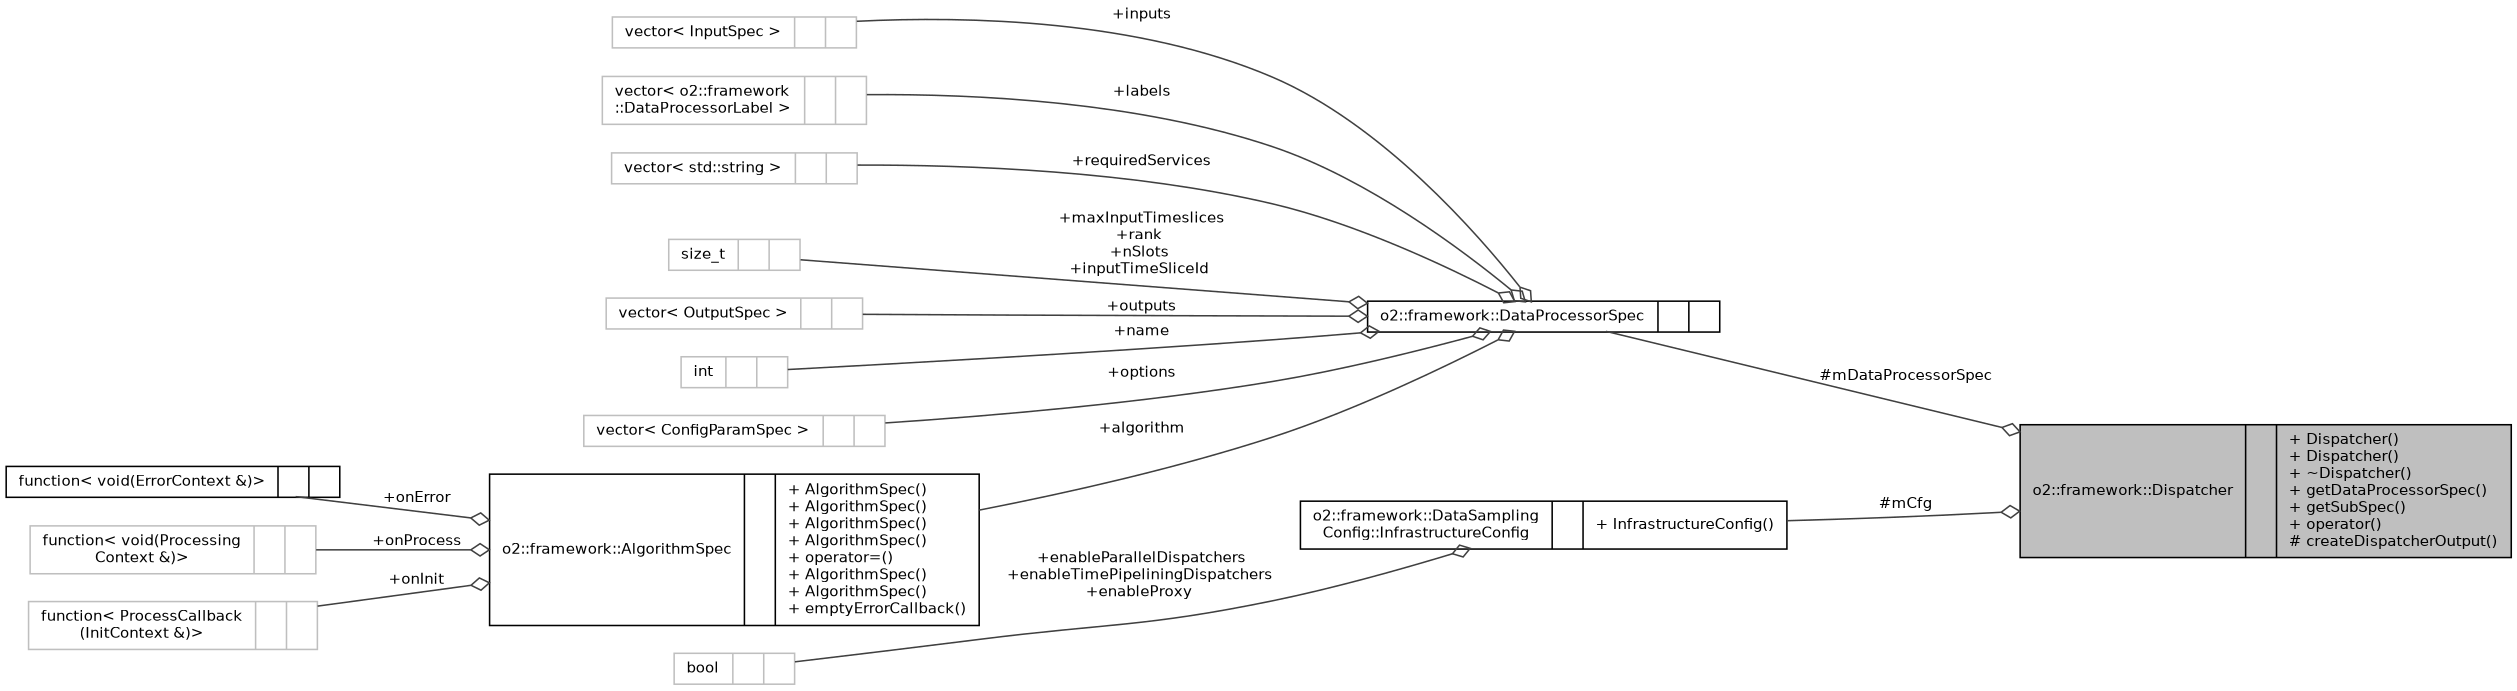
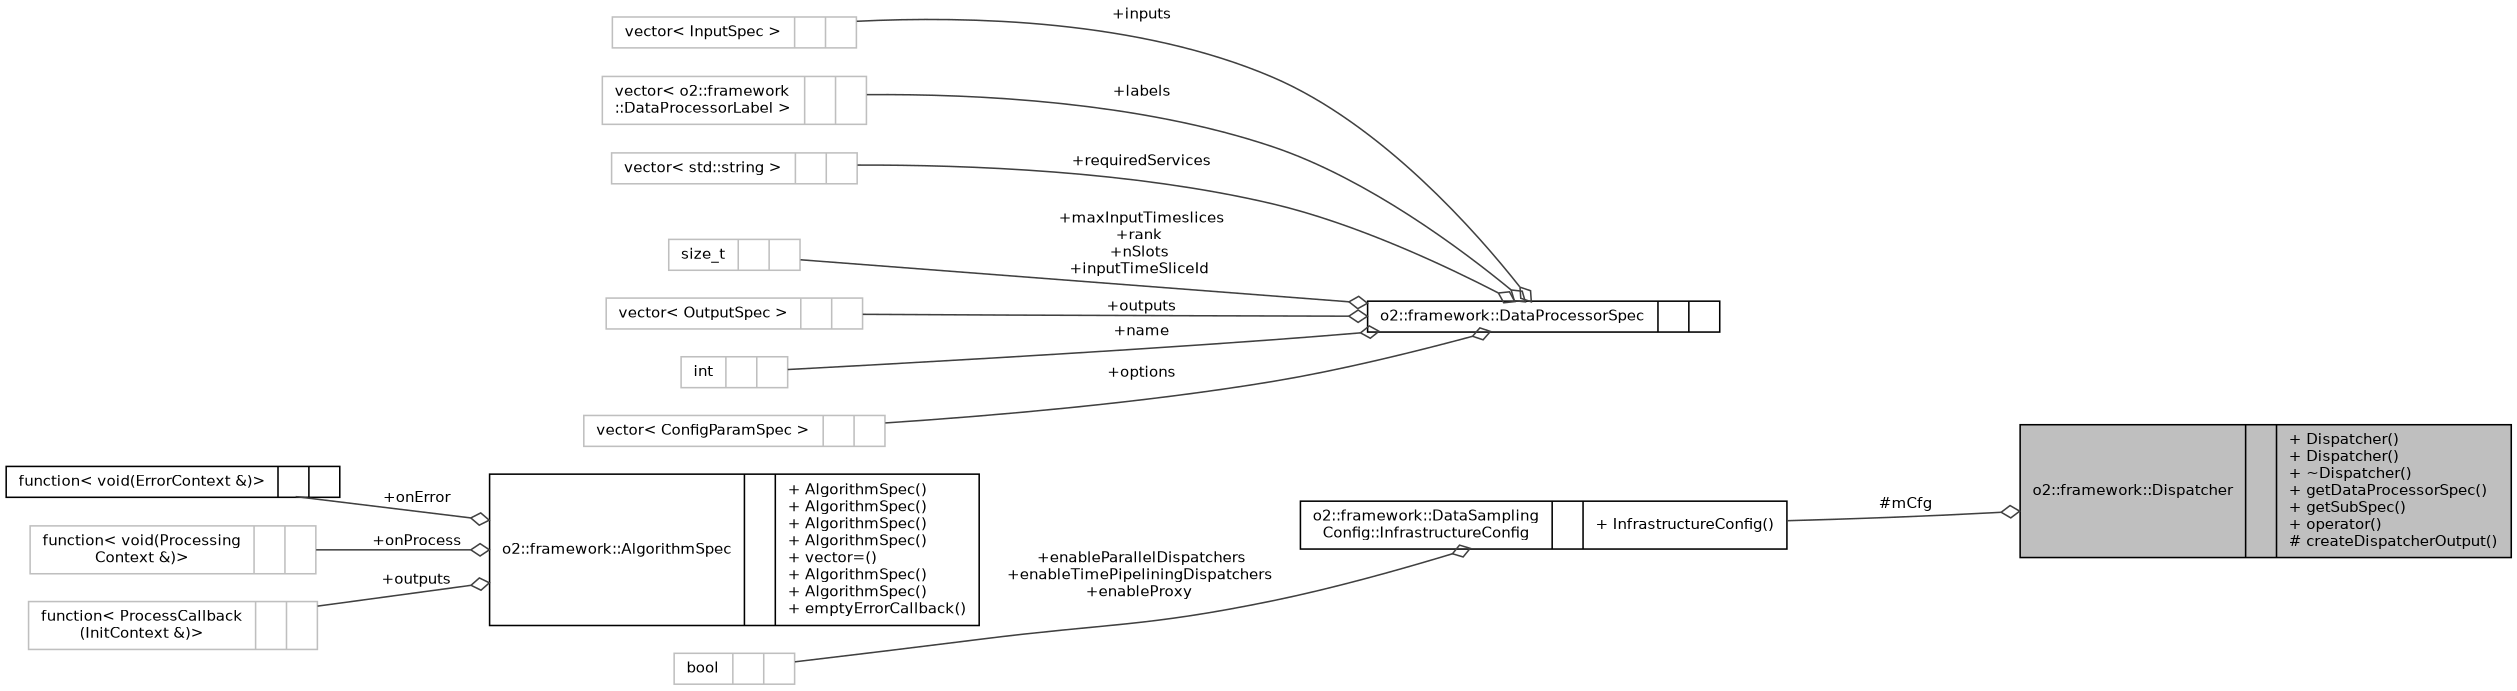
edge "o2::framework::DataProcessorSpec" -> "o2::framework::Dispatcher": removed, label "#mDataProcessorSpec"
edge "o2::framework::AlgorithmSpec" -> "o2::framework::DataProcessorSpec": removed, label "+algorithm"
node "o2::framework::AlgorithmSpec": text "+ operator=()" -> "+ vector=()"
edge "function< ProcessCallback" -> "o2::framework::AlgorithmSpec": label " +onInit" -> " +outputs"
